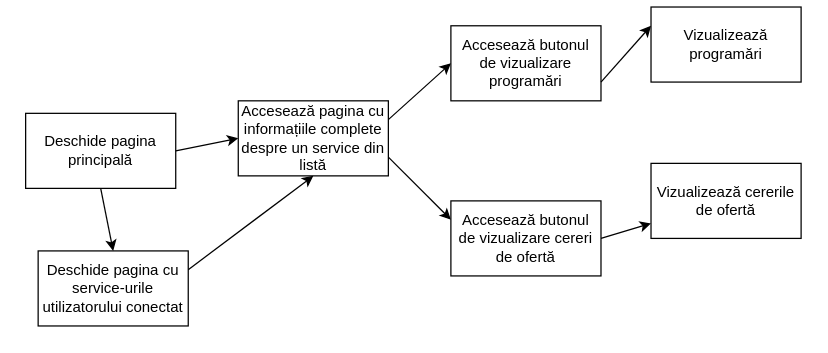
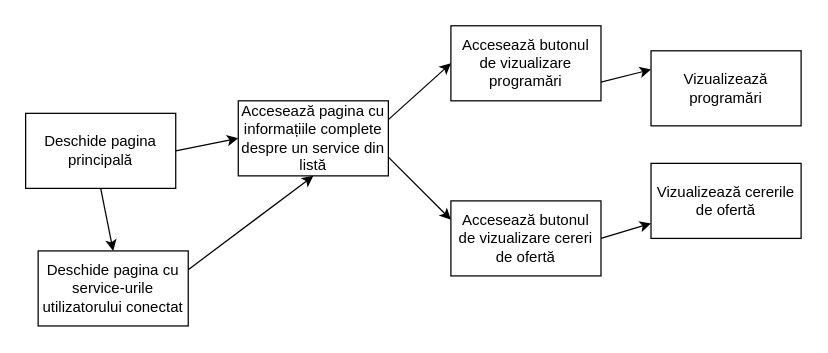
node "Vizualizează programări": moved (726, 44) -> (726, 88)
